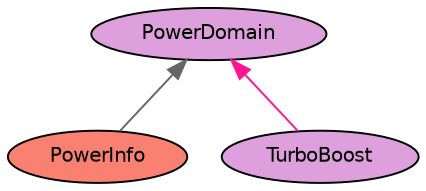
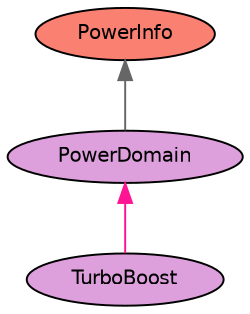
edge "PowerInfo" -> "PowerDomain": reversed
